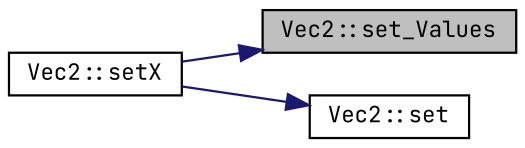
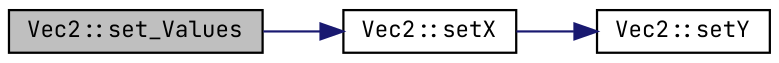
edge "Vec2::setX" -> "Vec2::set_Values": reversed
node "Vec2::set": label "Vec2::set" -> "Vec2::setY"
